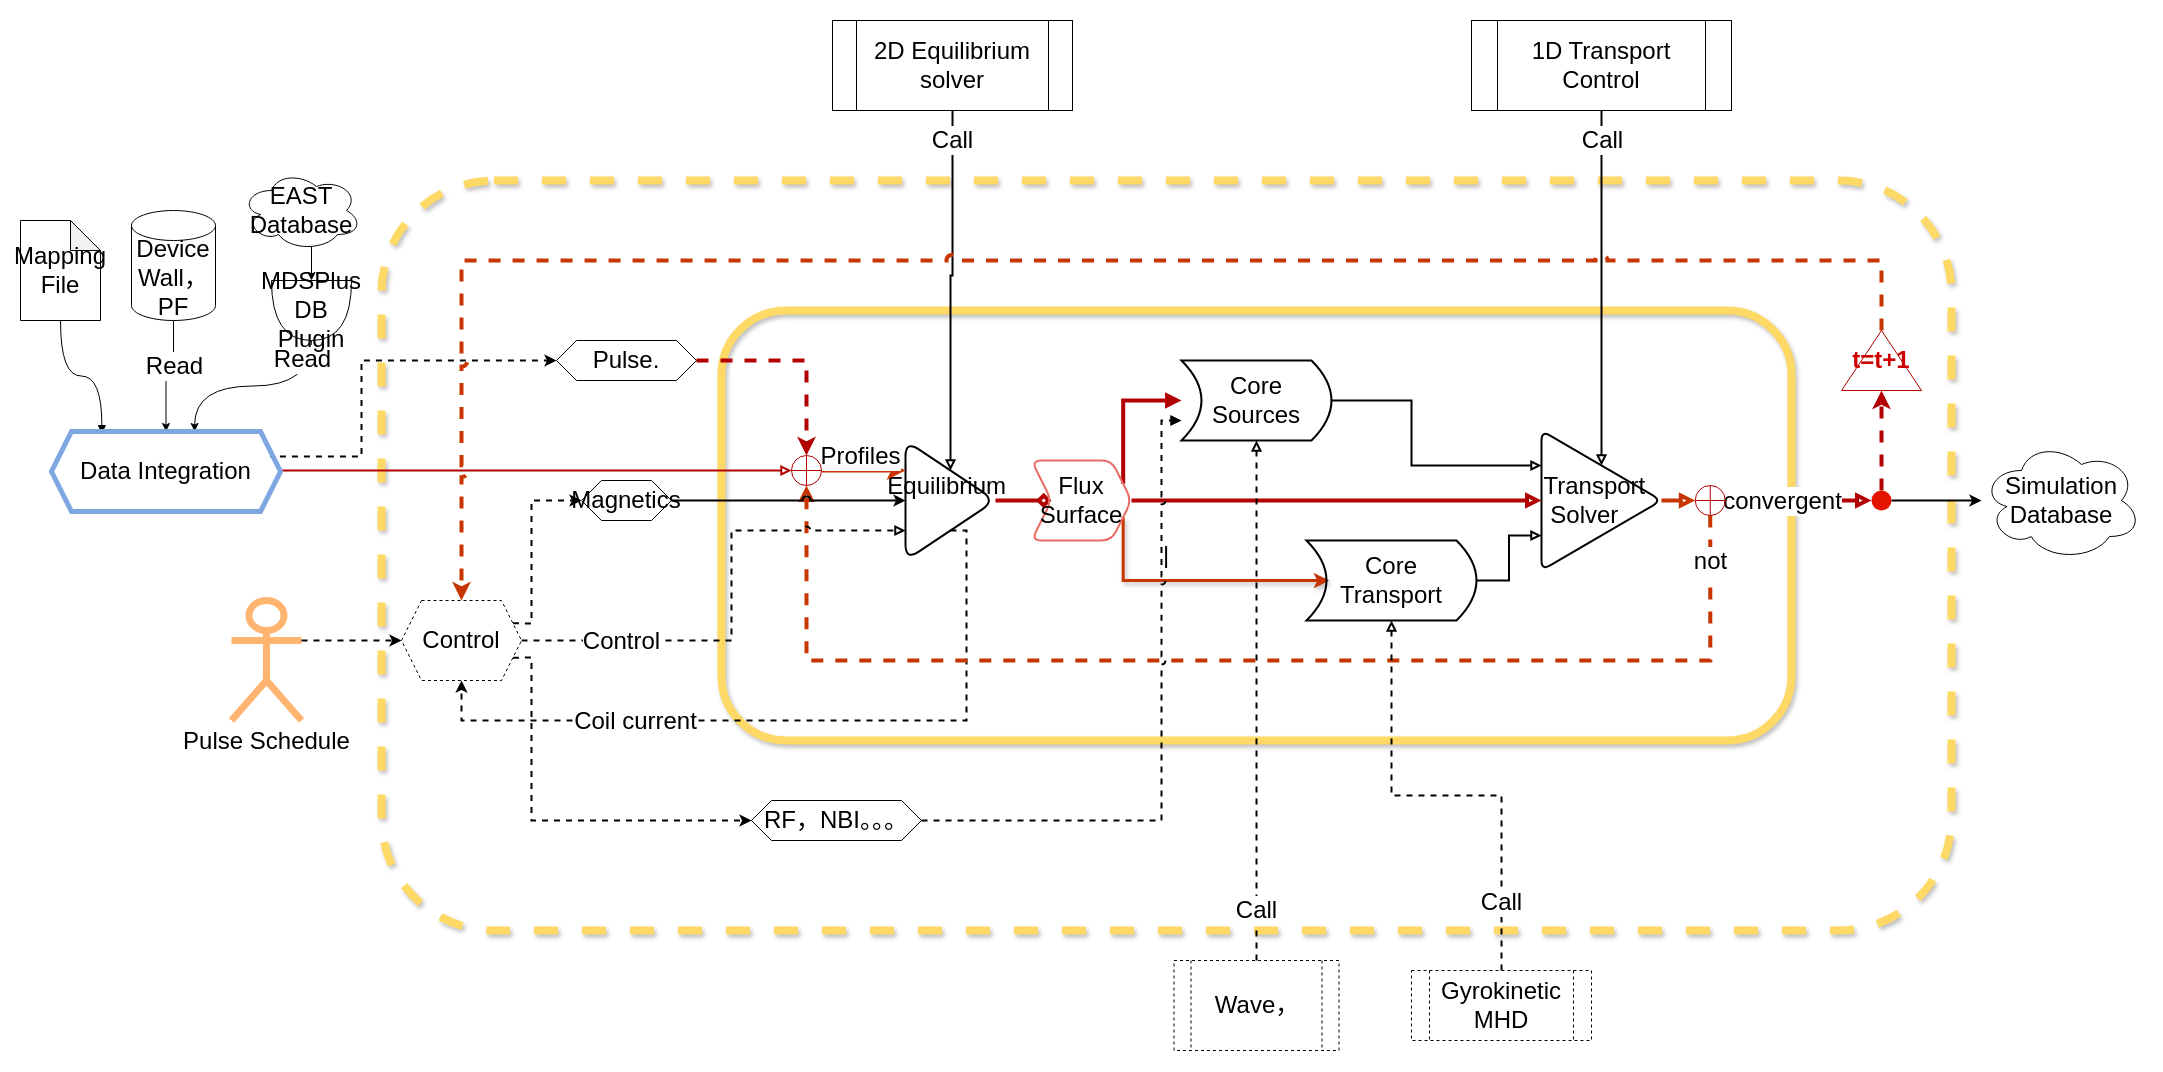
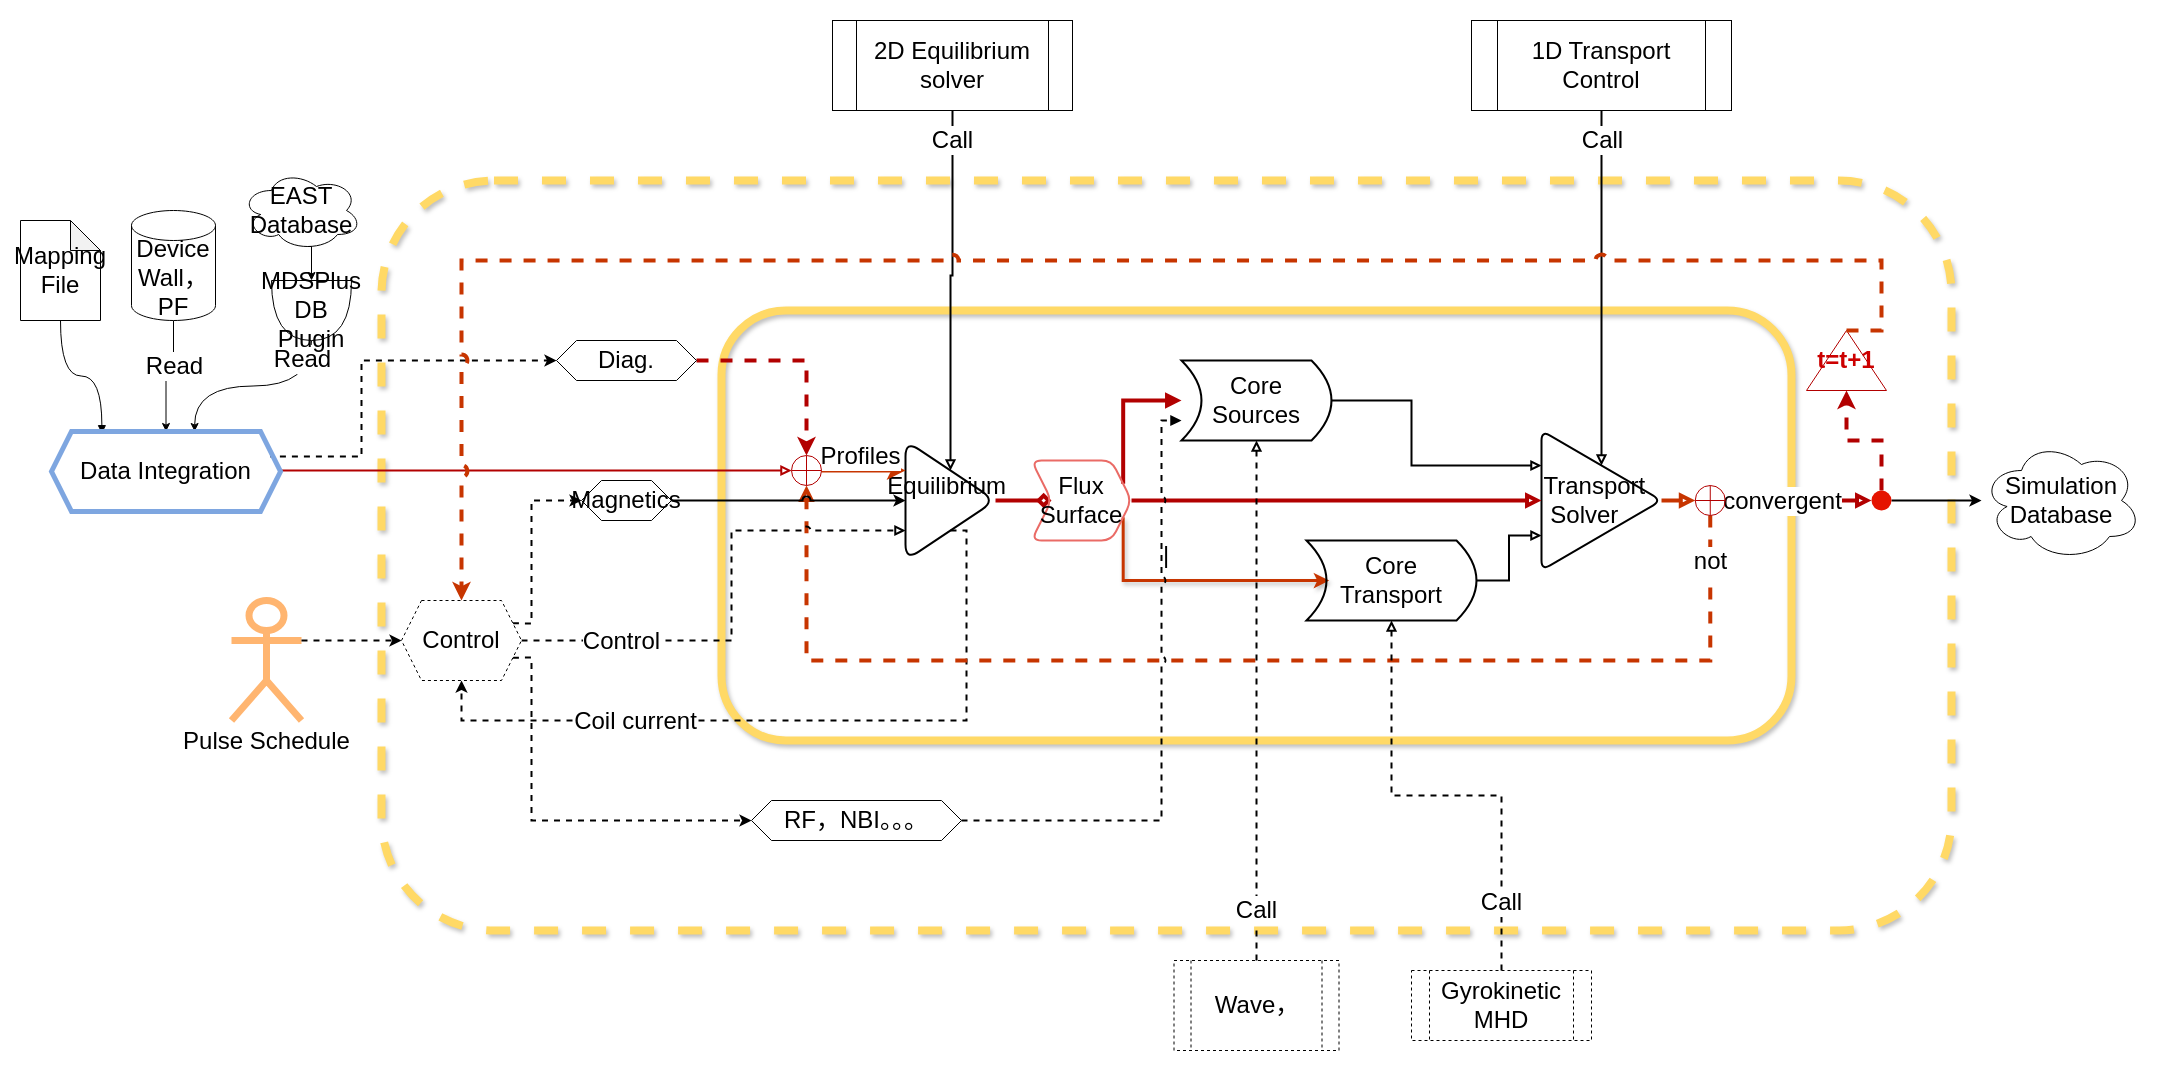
node "Pulse.": label "Pulse." -> "Diag."
node "t=t+1": moved (1882, 361) -> (1847, 361)
node "RF，NBI。。。": size 170x40 -> 210x40
